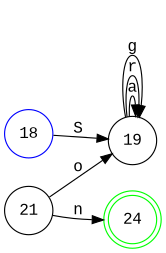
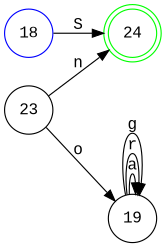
edge "18" -> "19": now "18" -> "24"
node "21": label "21" -> "23"
